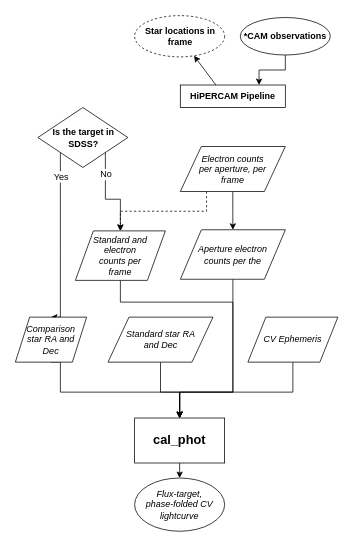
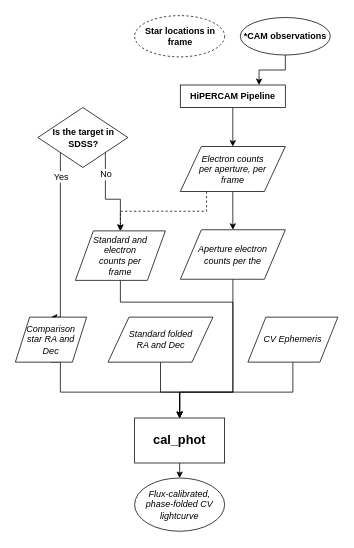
edge "HiPERCAM Pipeline" -> "Star locations in frame": now "HiPERCAM Pipeline" -> "Electron counts per aperture, per frame"
node "Standard star RA and Dec": label "Standard star RA and Dec" -> "Standard folded RA and Dec"
node "Flux-target, phase-folded CV lightcurve": label "Flux-target, phase-folded CV lightcurve" -> "Flux-calibrated, phase-folded CV lightcurve"
